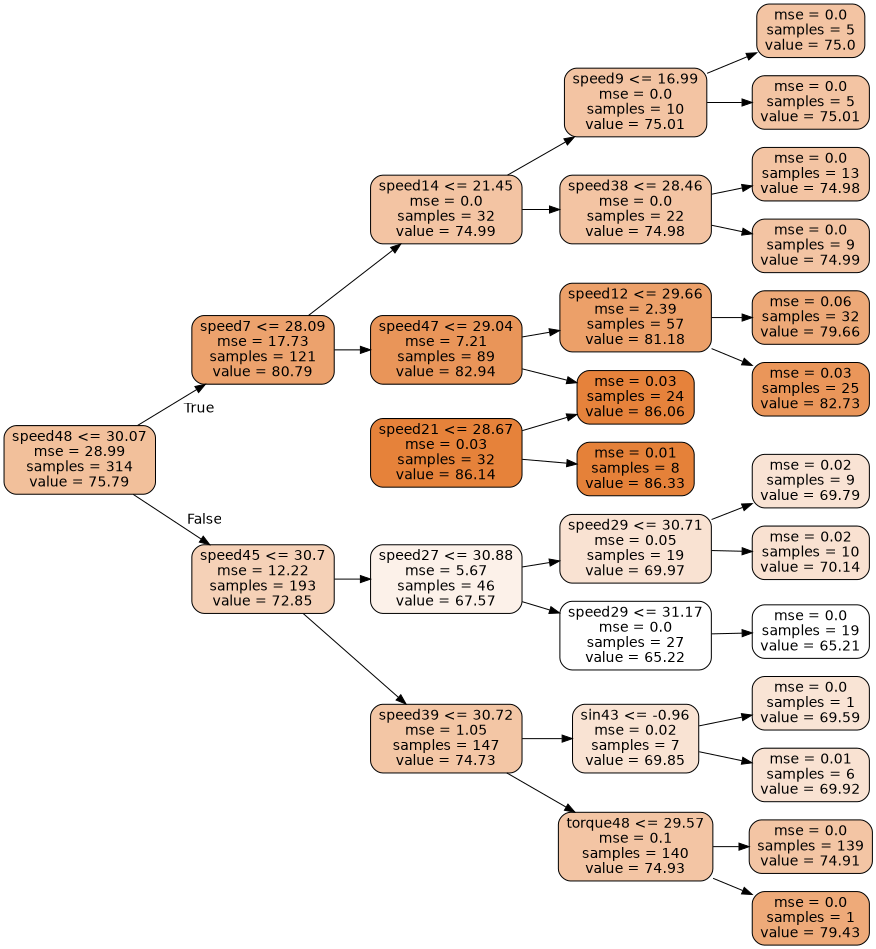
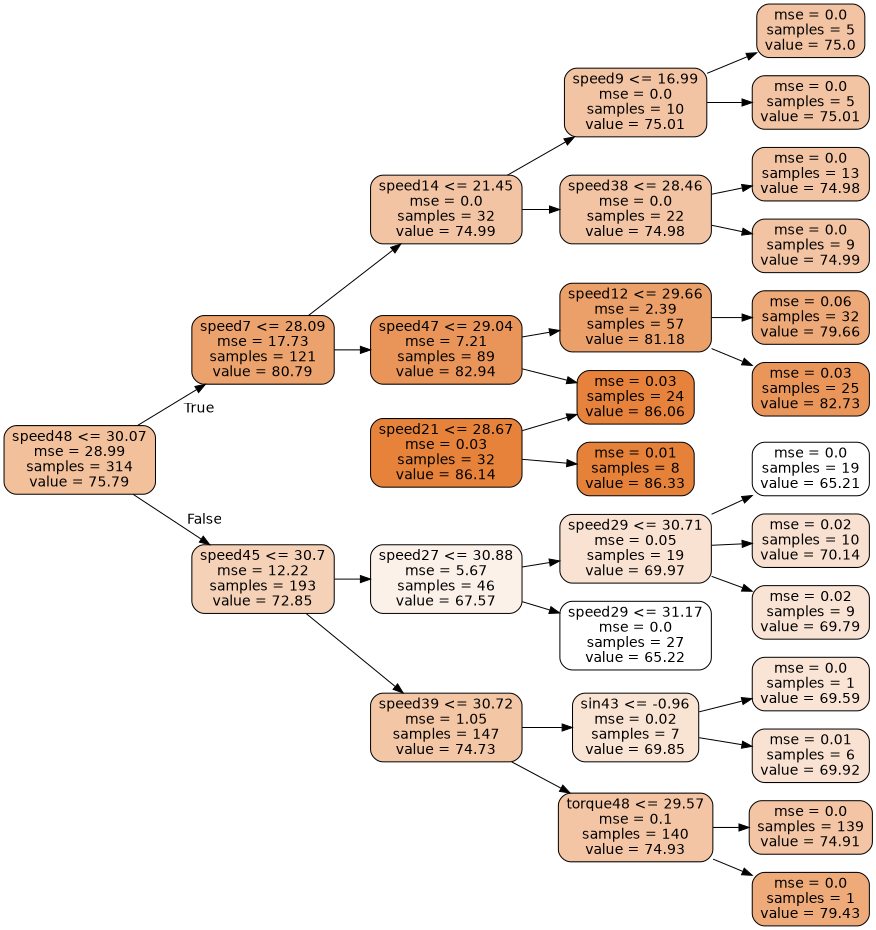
edge "speed29 <= 31.17 mse = 0.0 samples = 27 value = 65.22" -> "mse = 0.0 samples = 19 value = 65.21": now "speed29 <= 30.71 mse = 0.05 samples = 19 value = 69.97" -> "mse = 0.0 samples = 19 value = 65.21"
